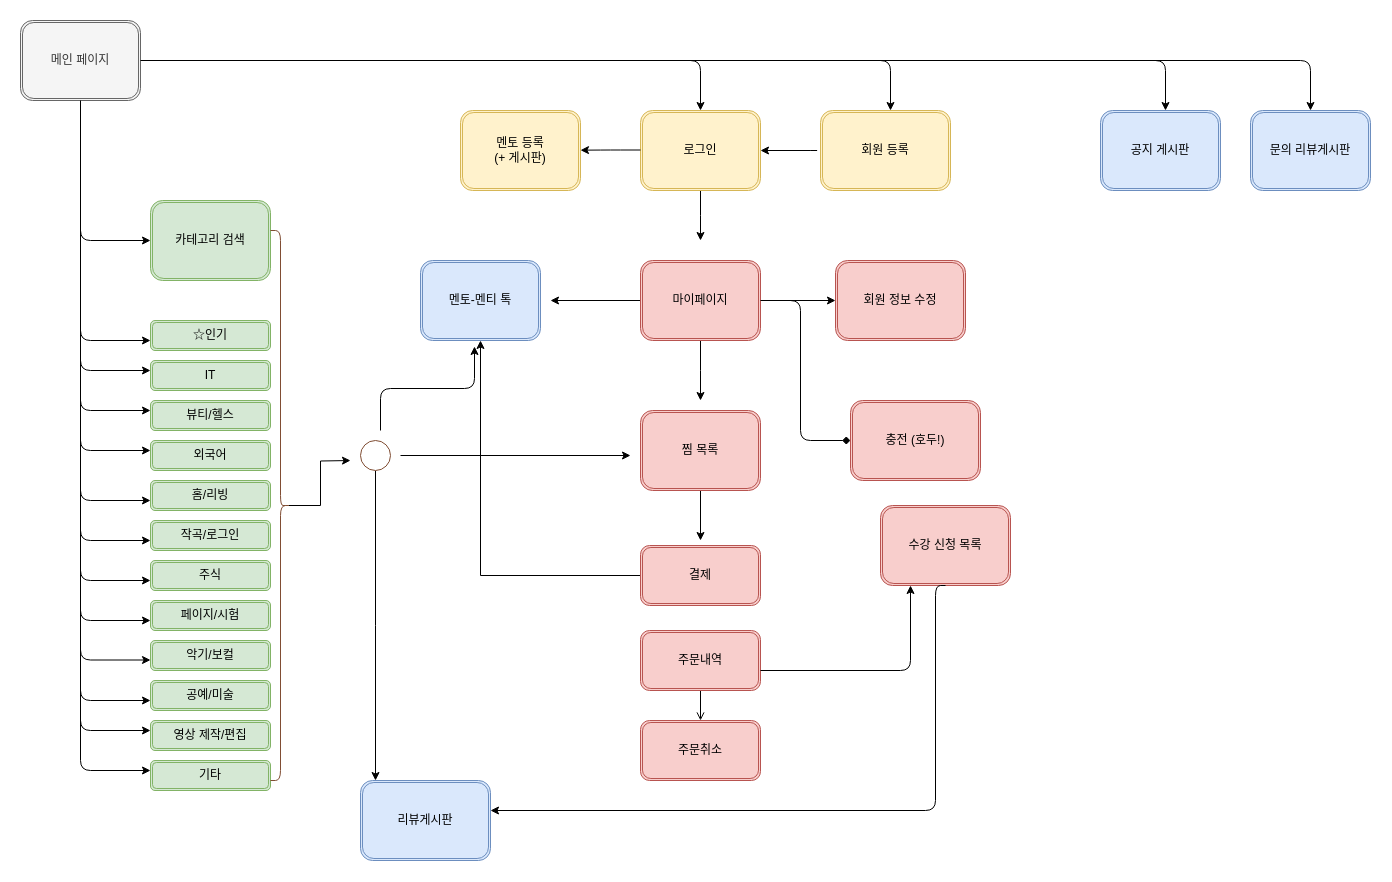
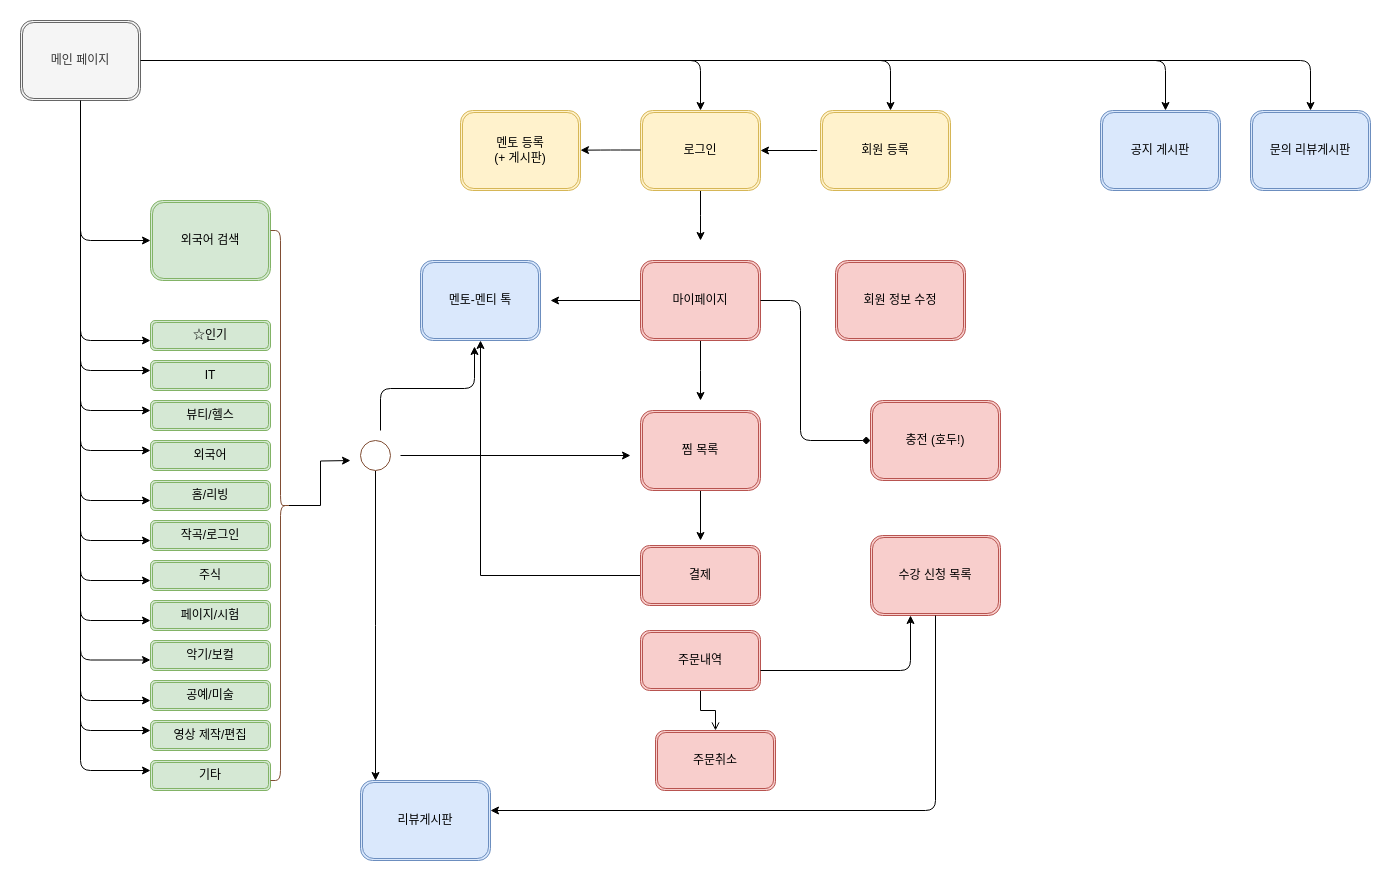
node "카테고리 검색": label "카테고리 검색" -> "외국어 검색"
edge "마이페이지" -> "회원 정보 수정": removed
node "충전 (호두!)": moved (916, 441) -> (936, 441)
node "수강 신청 목록": moved (946, 546) -> (936, 576)
node "주문취소": moved (701, 751) -> (716, 761)
